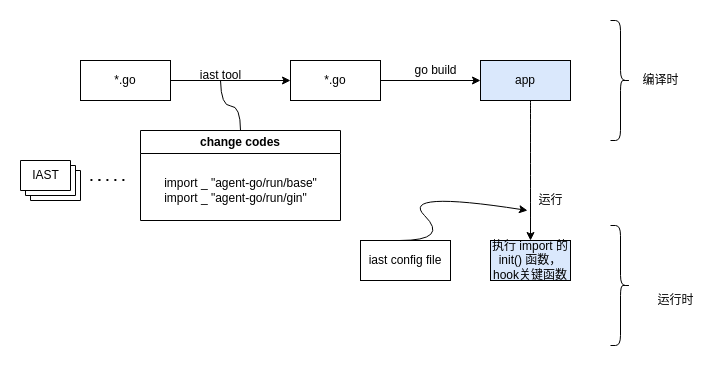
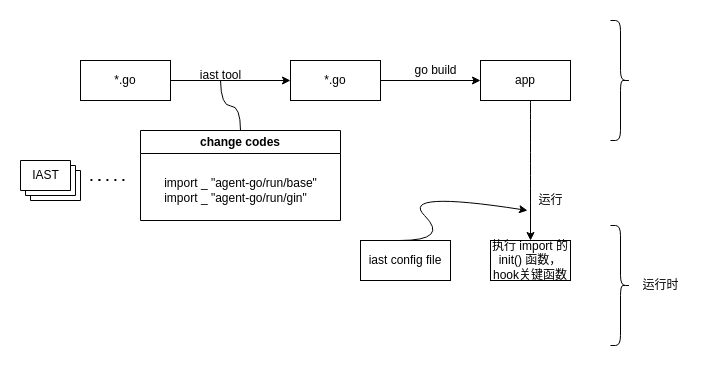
node "app": fillcolor #dae8fc -> #ffffff
node "编译时": removed
node "执行 import 的 init() 函数，hook关键函数": fillcolor #dae8fc -> #ffffff
node "运行时": moved (676, 301) -> (661, 286)
